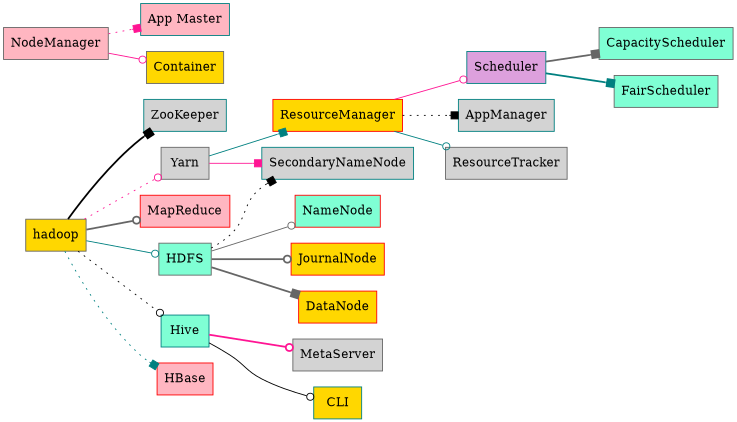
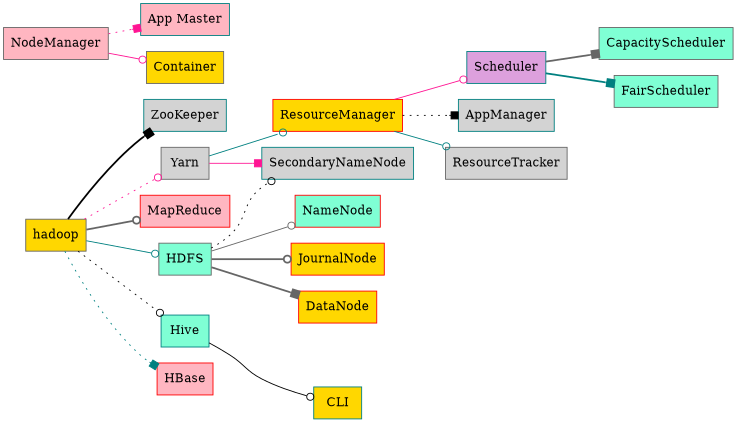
edge "Yarn" -> "ResourceManager": arrowhead box -> odot
edge "HDFS" -> "SecondaryNameNode": arrowhead box -> odot
node "MetaServer": removed
